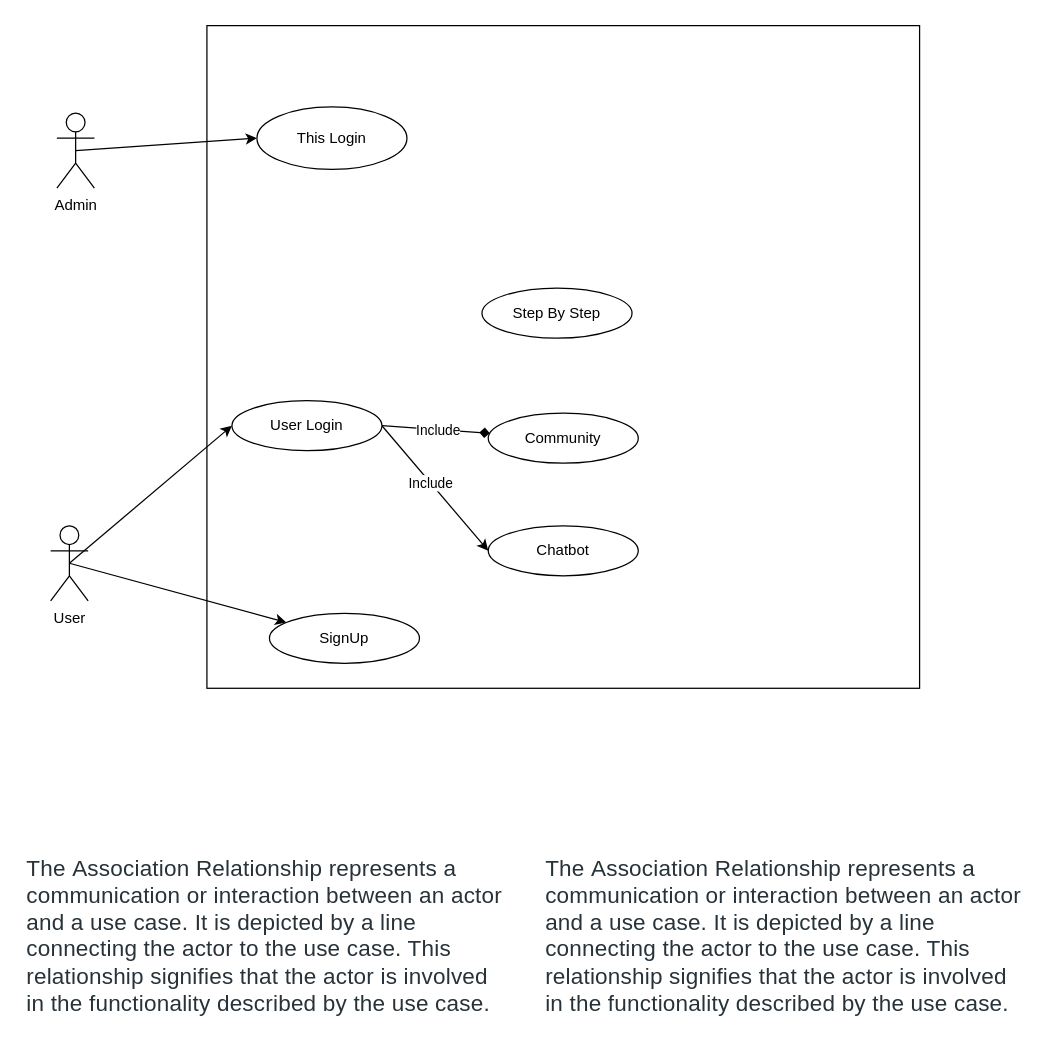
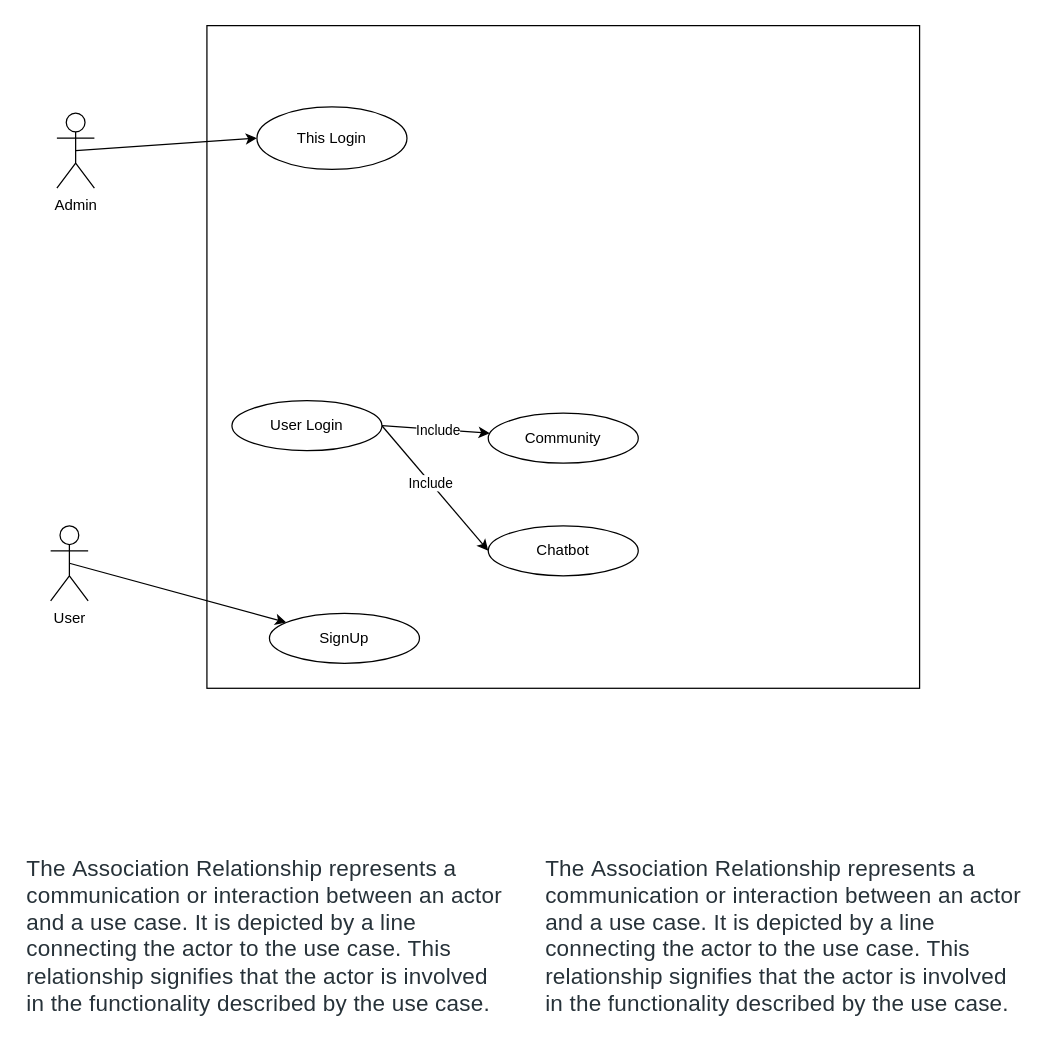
node "Step By Step": removed
edge "User Login" -> "Community": arrowhead diamond -> classic
edge "User" -> "User Login": removed
